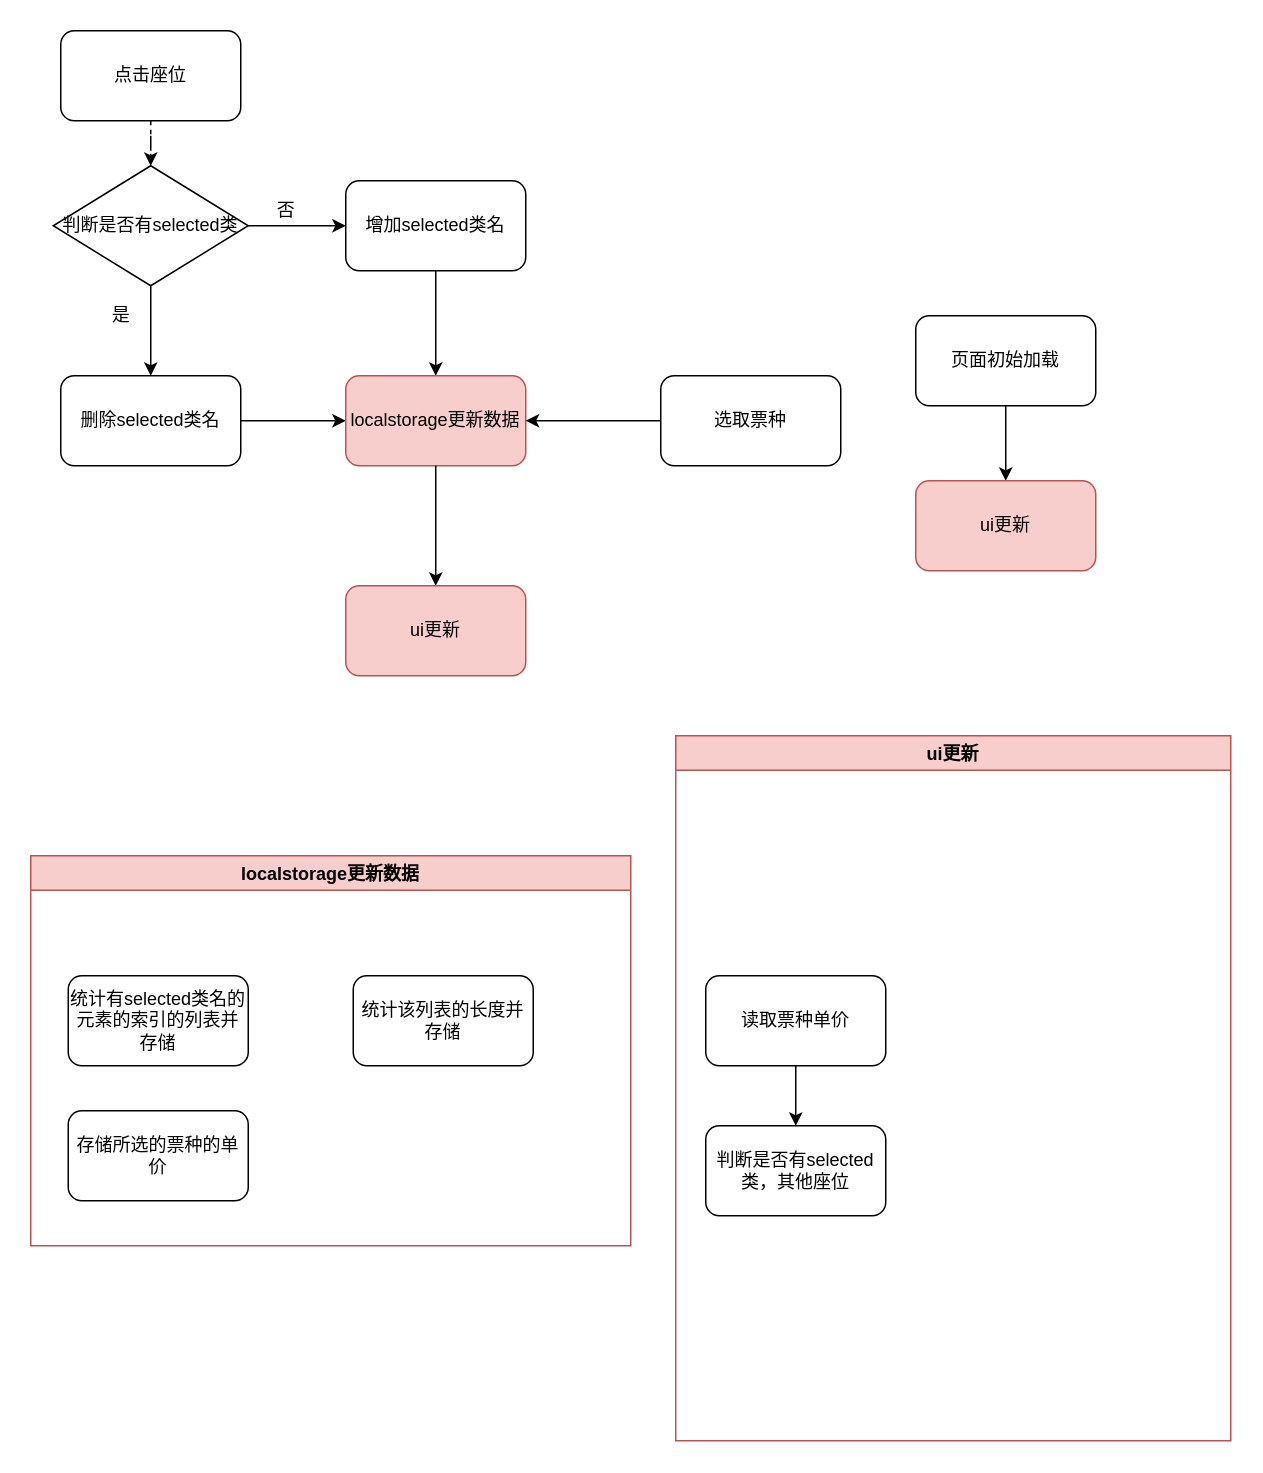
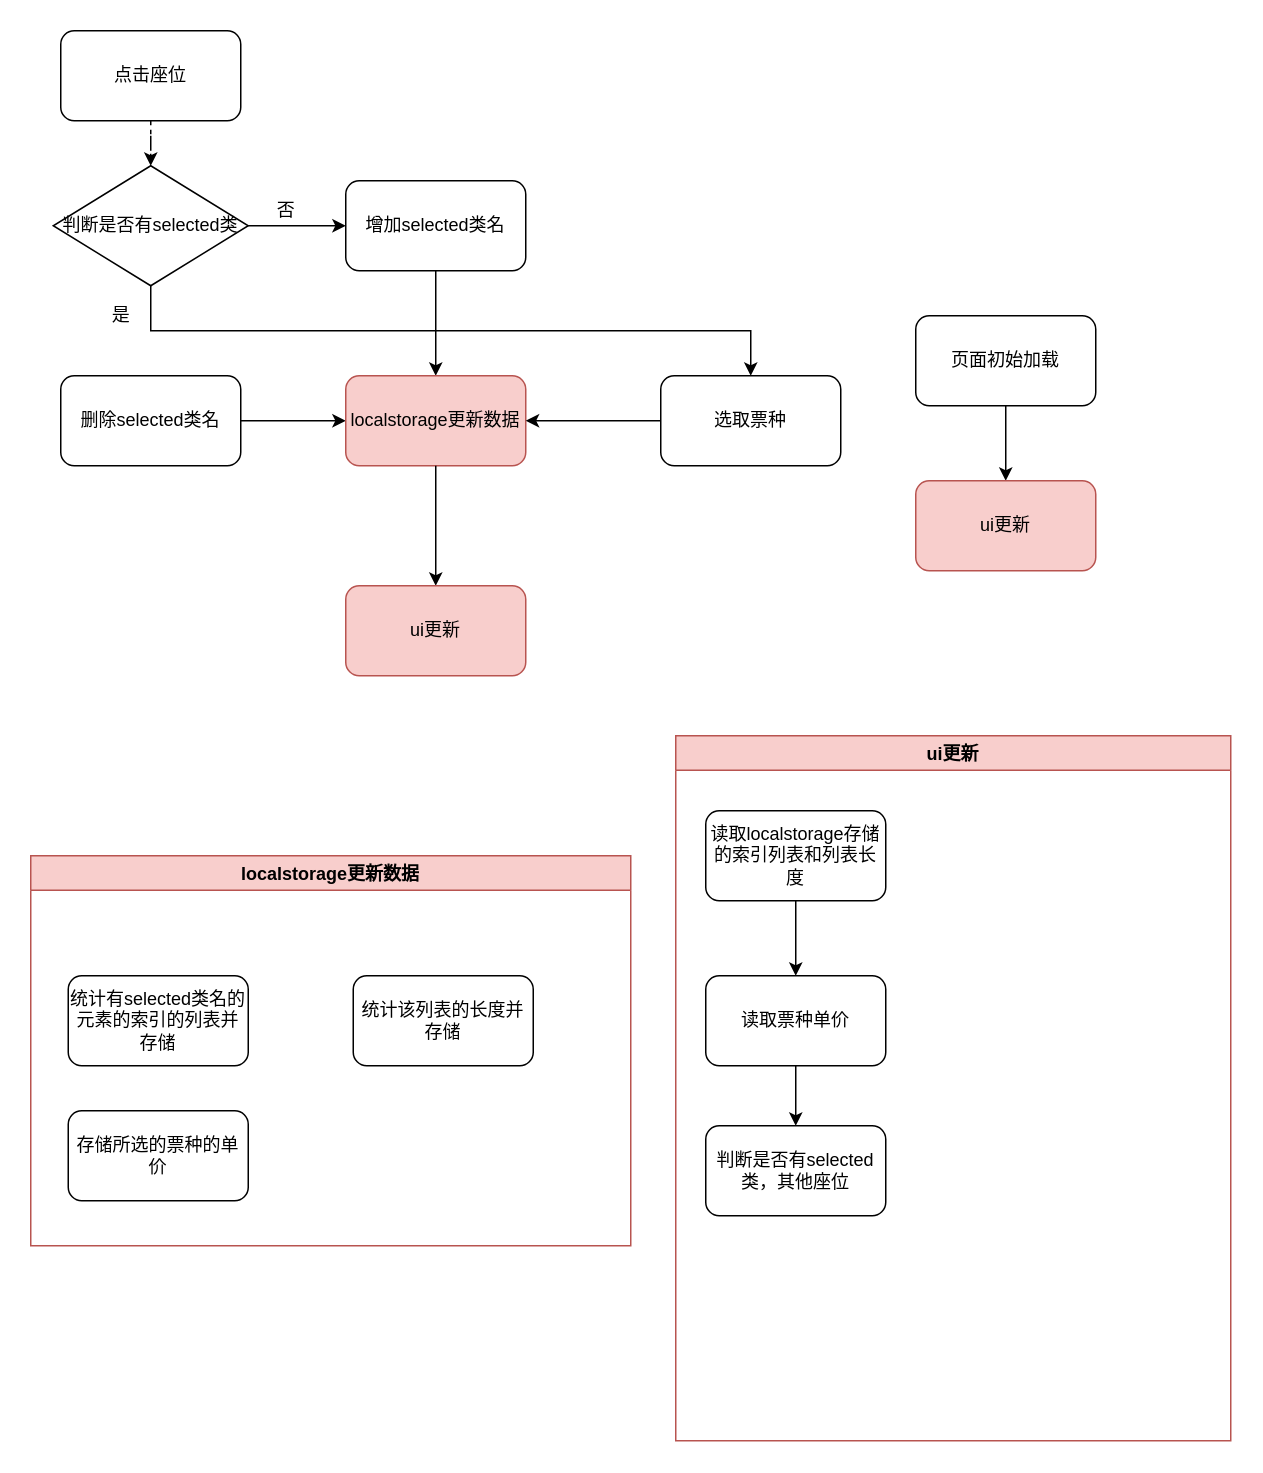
edge "判断是否有selected类" -> "删除selected类名": now "判断是否有selected类" -> "选取票种"
node "读取localstorage存储的索引列表和列表长度": added
edge "读取localstorage存储的索引列表和列表长度" -> "读取票种单价": added
